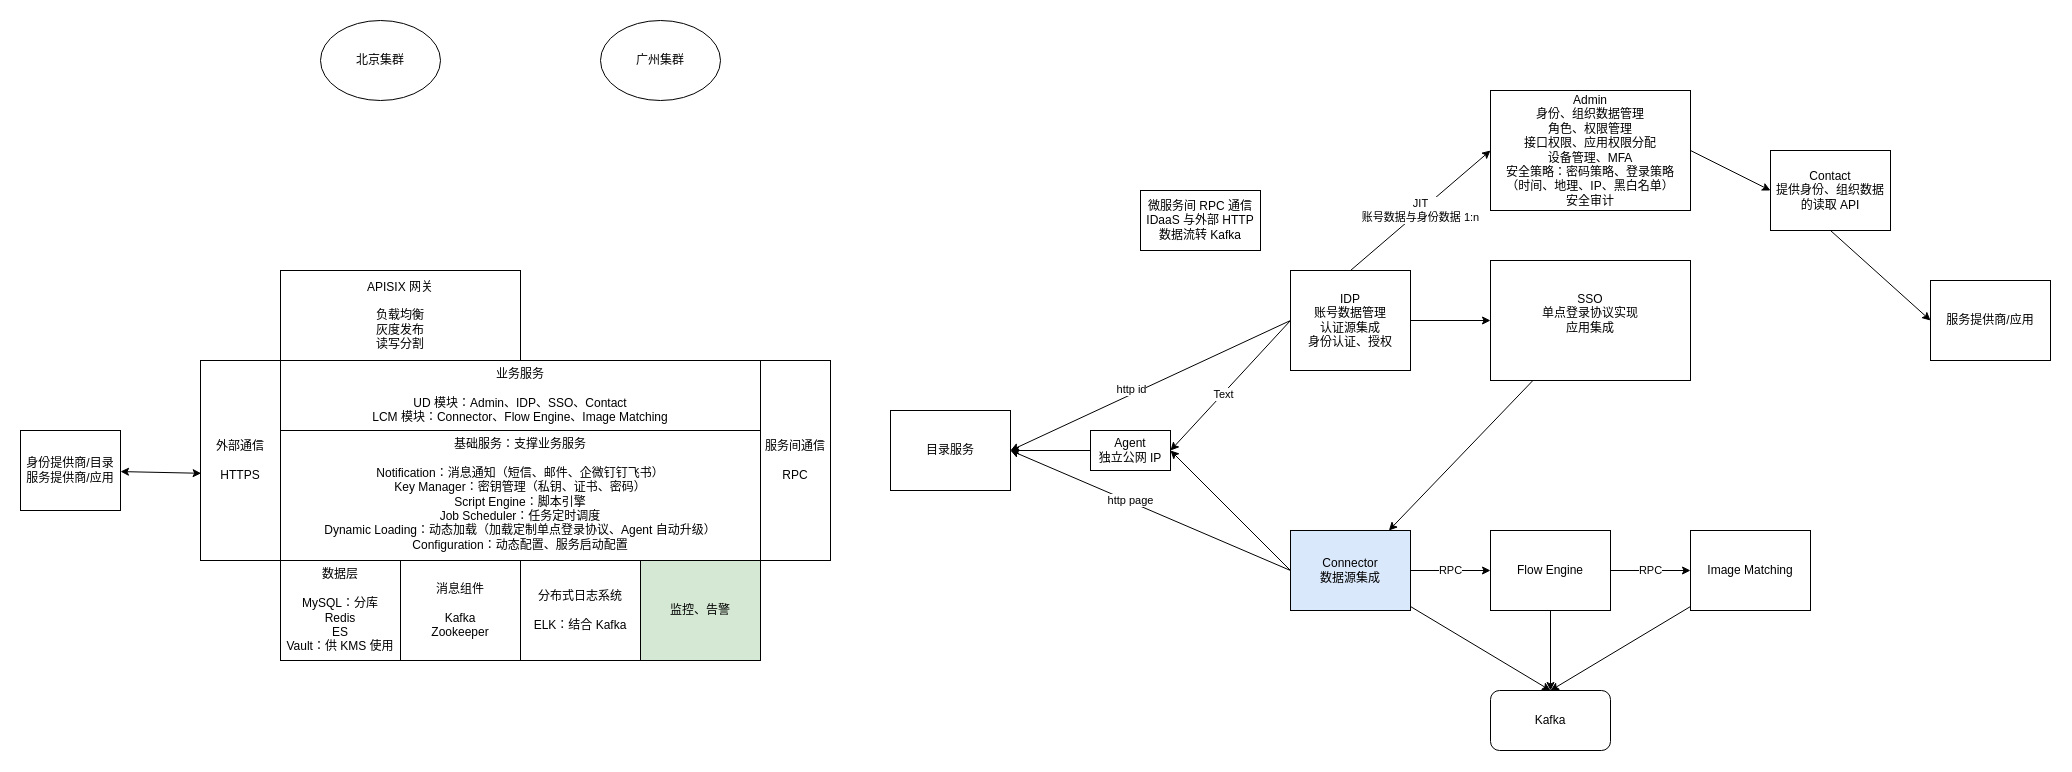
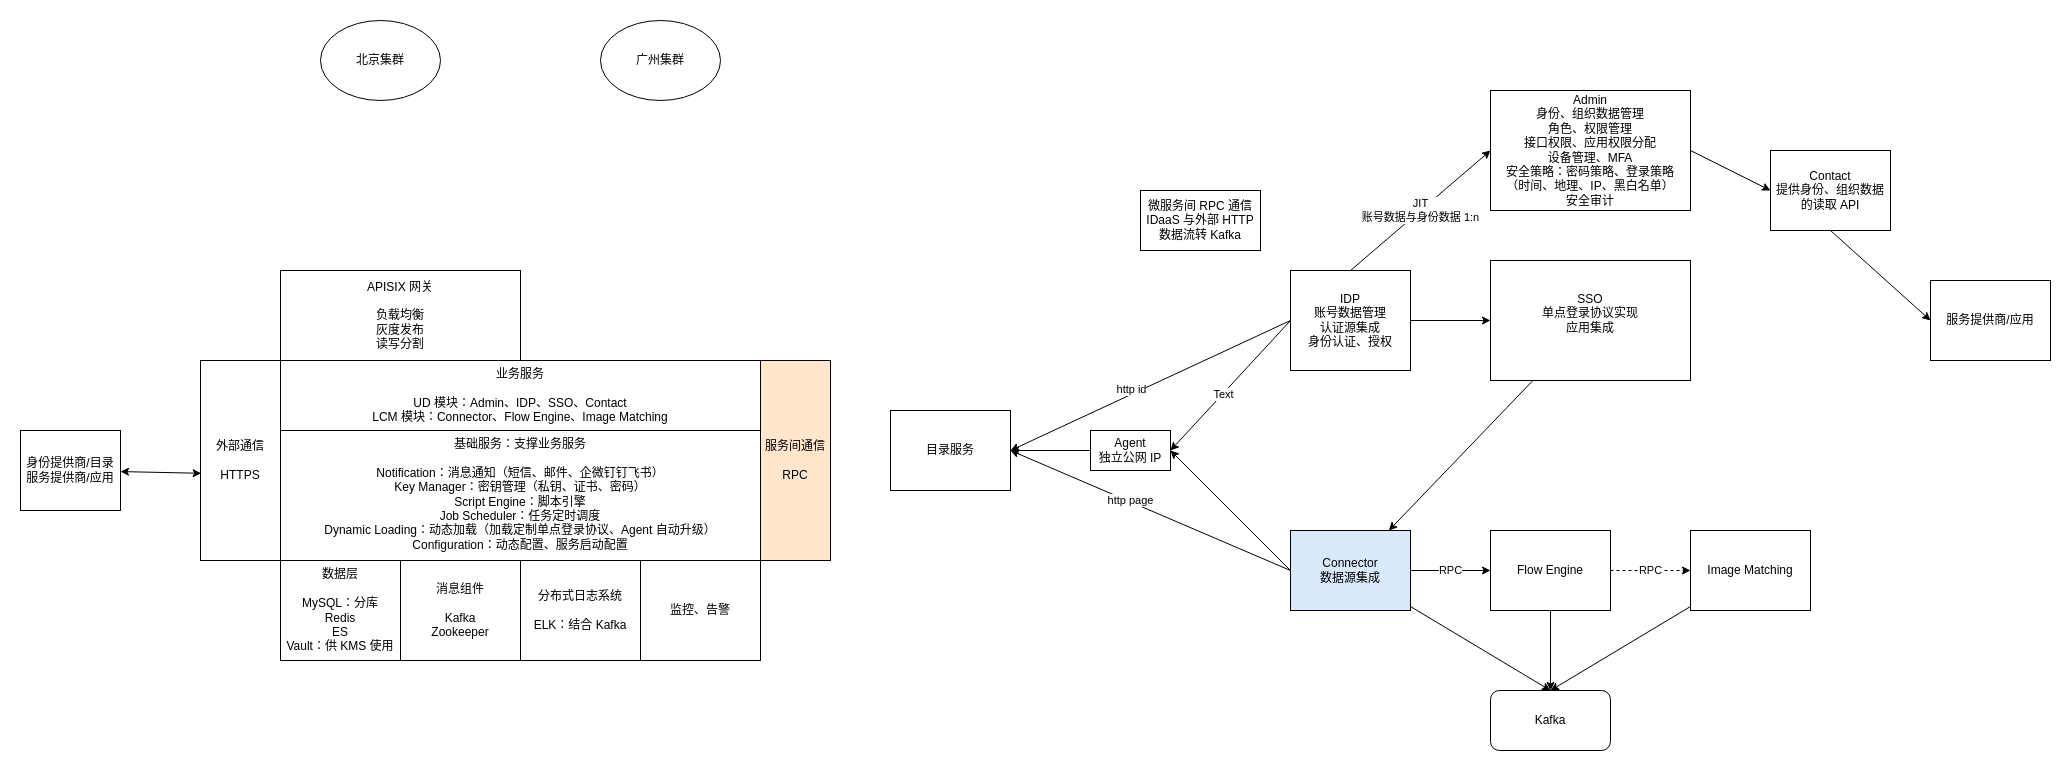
node "服务间通信 RPC": fillcolor #ffffff -> #ffe6cc
edge "Flow Engine" -> "Image Matching": style solid -> dashed
node "监控、告警": fillcolor #d5e8d4 -> #ffffff
